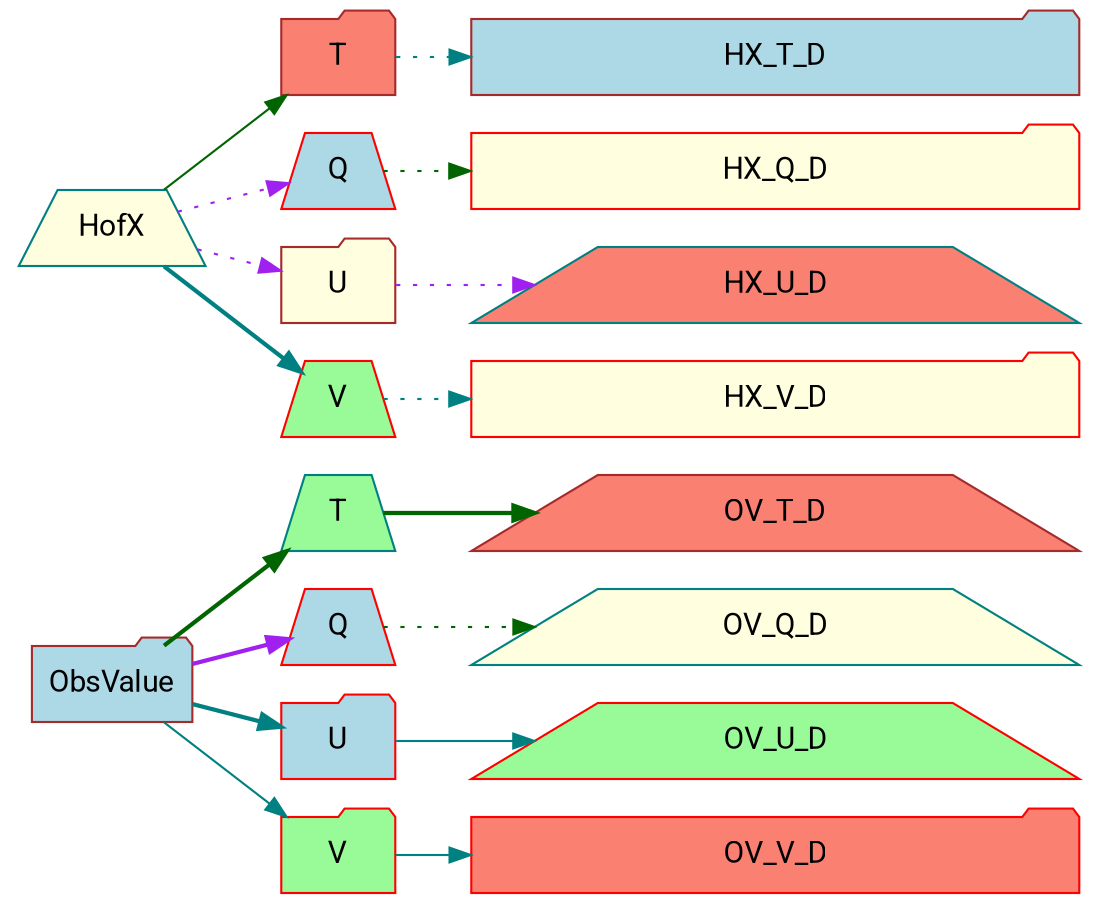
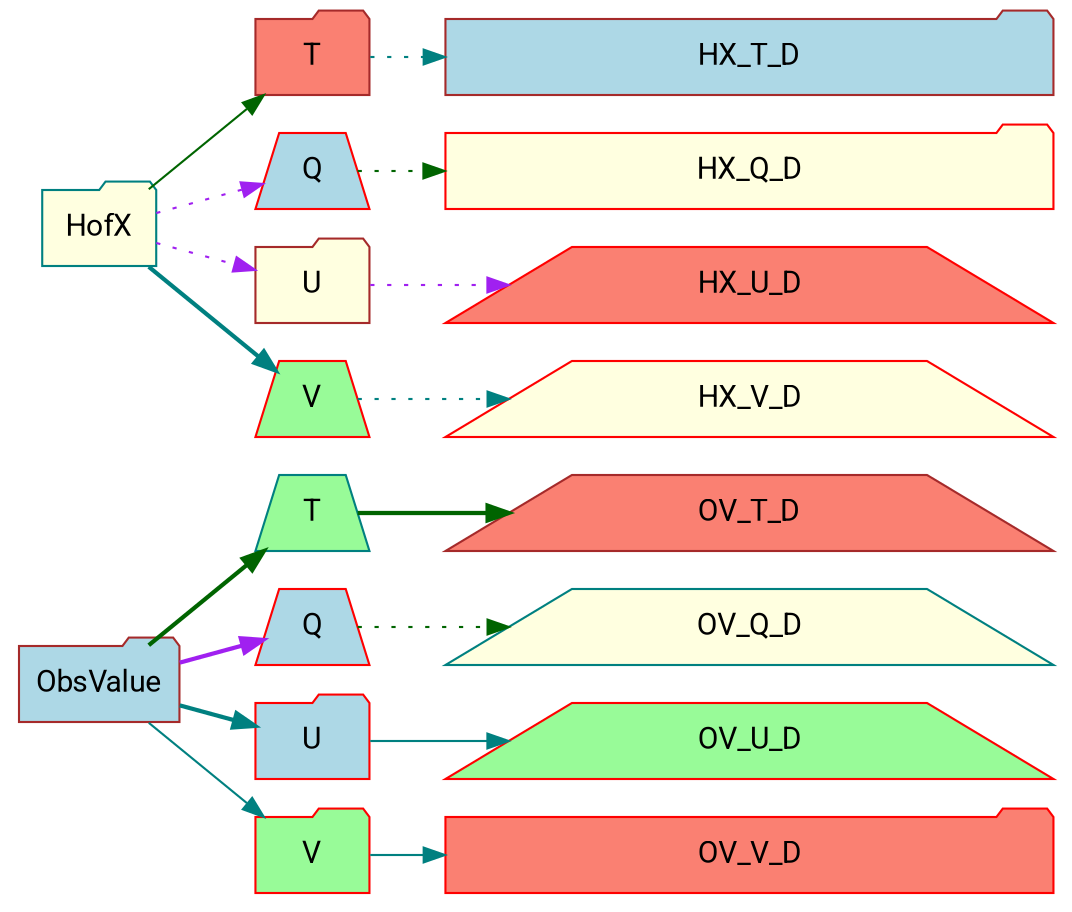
node "HofX": shape trapezium -> folder
node "HX_U_D": color teal -> red
node "HX_V_D": shape folder -> trapezium
